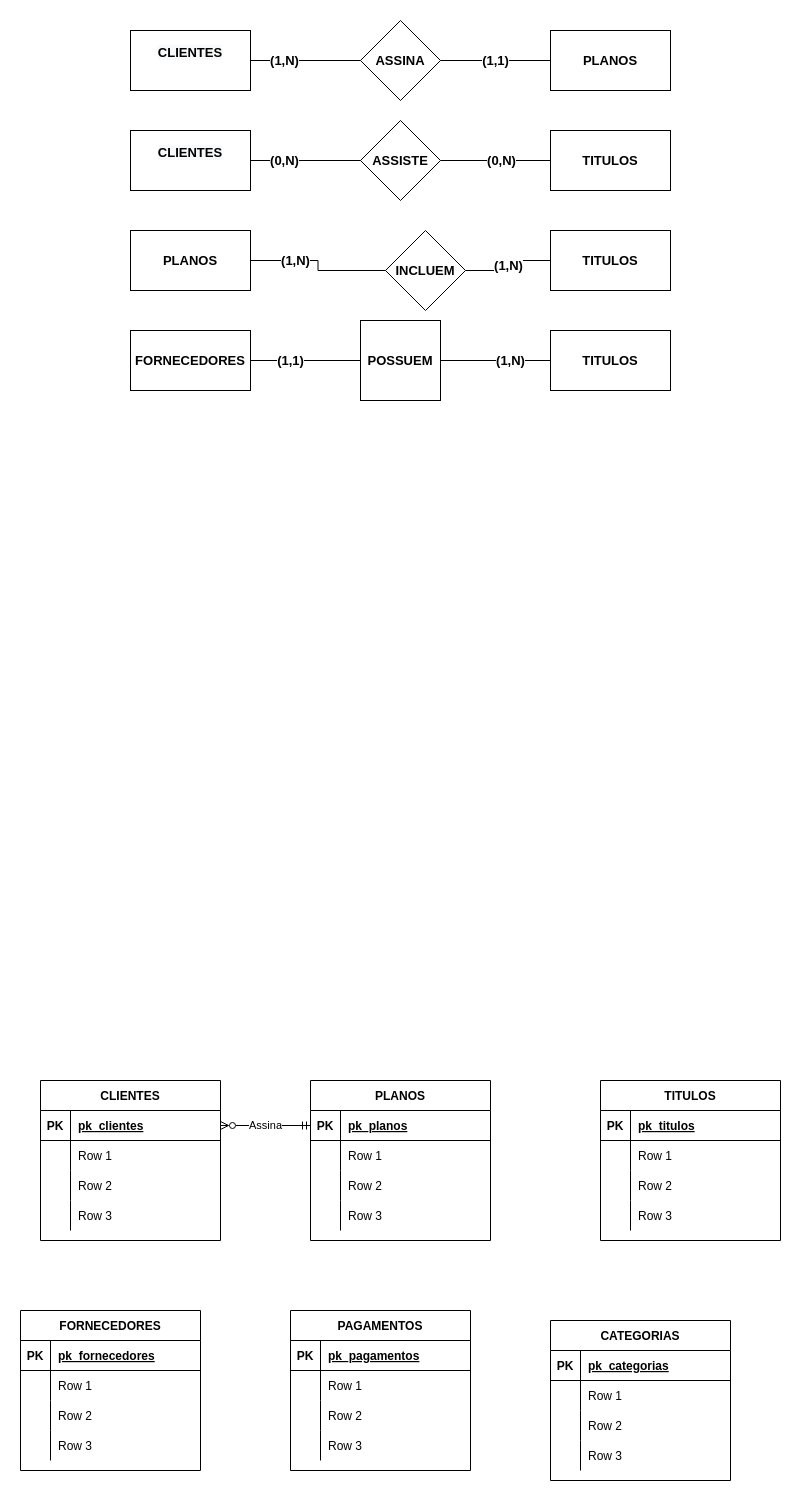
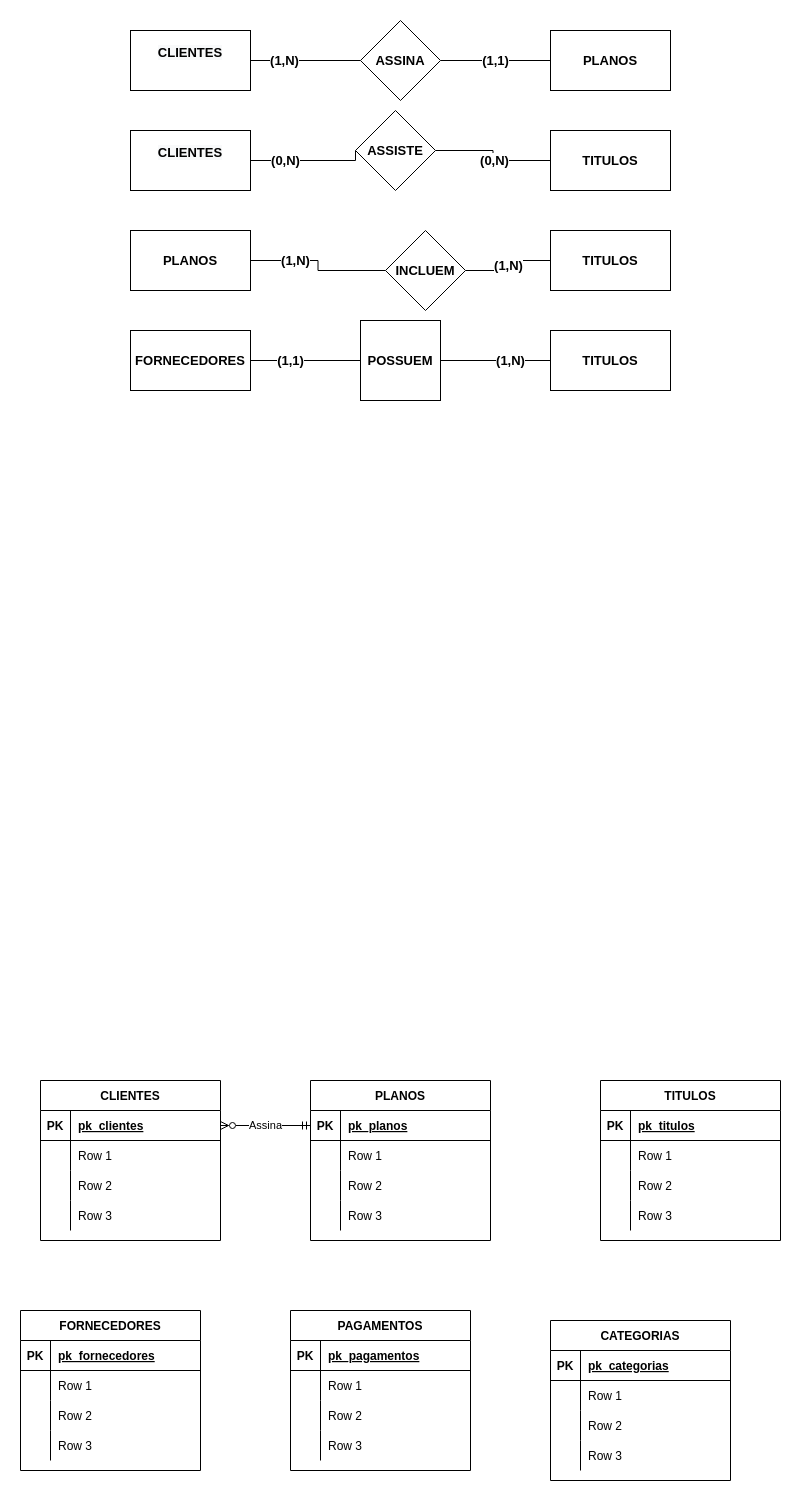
node "ASSISTE": moved (401, 161) -> (396, 151)
